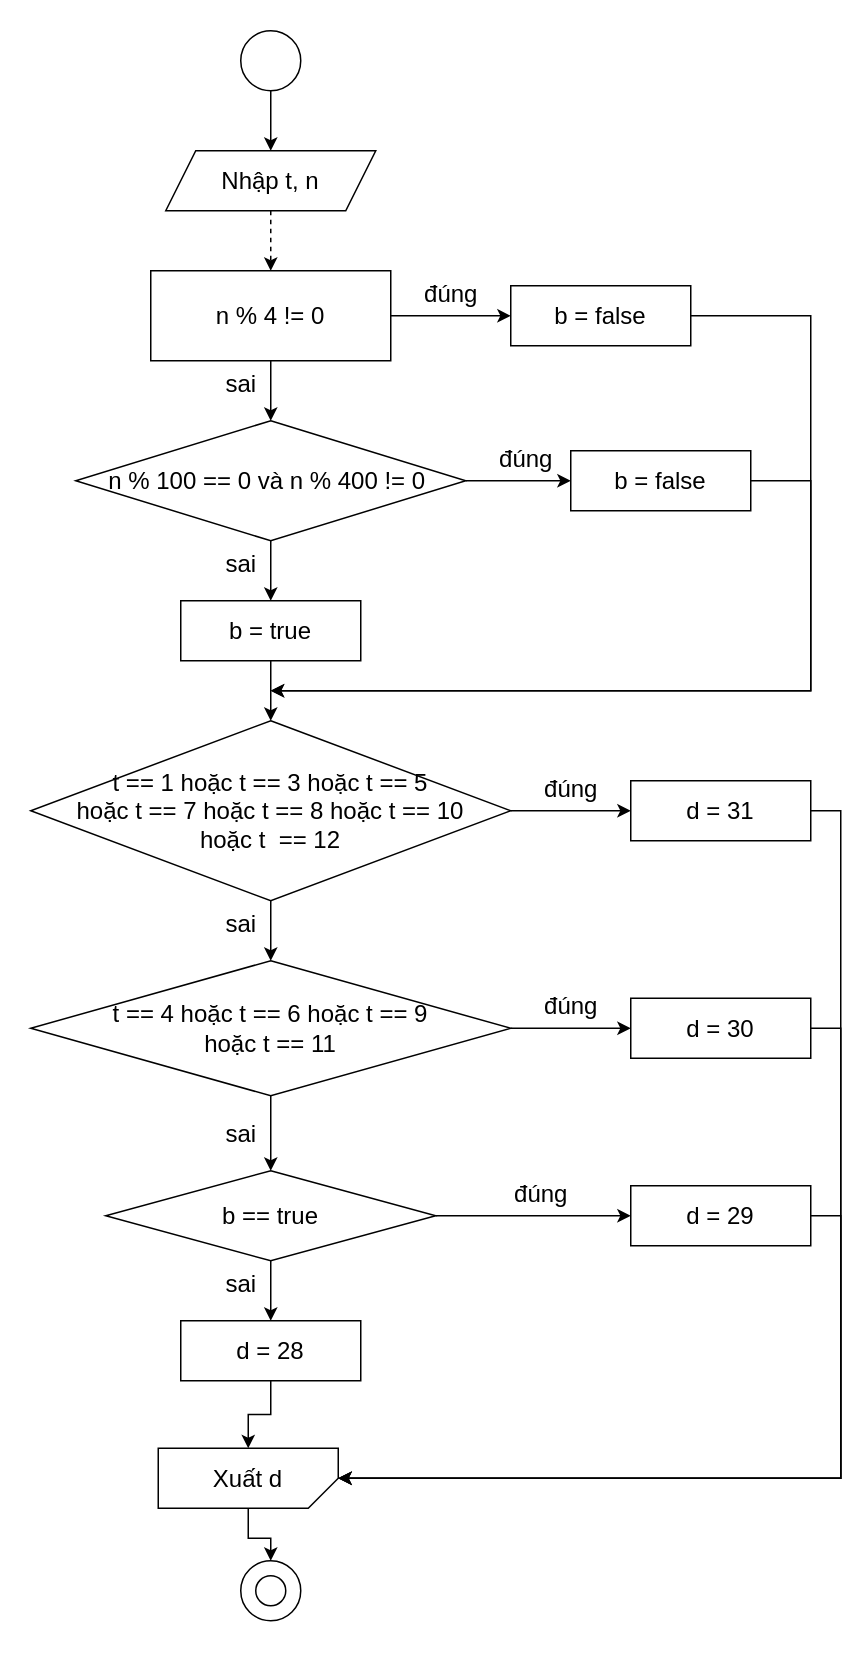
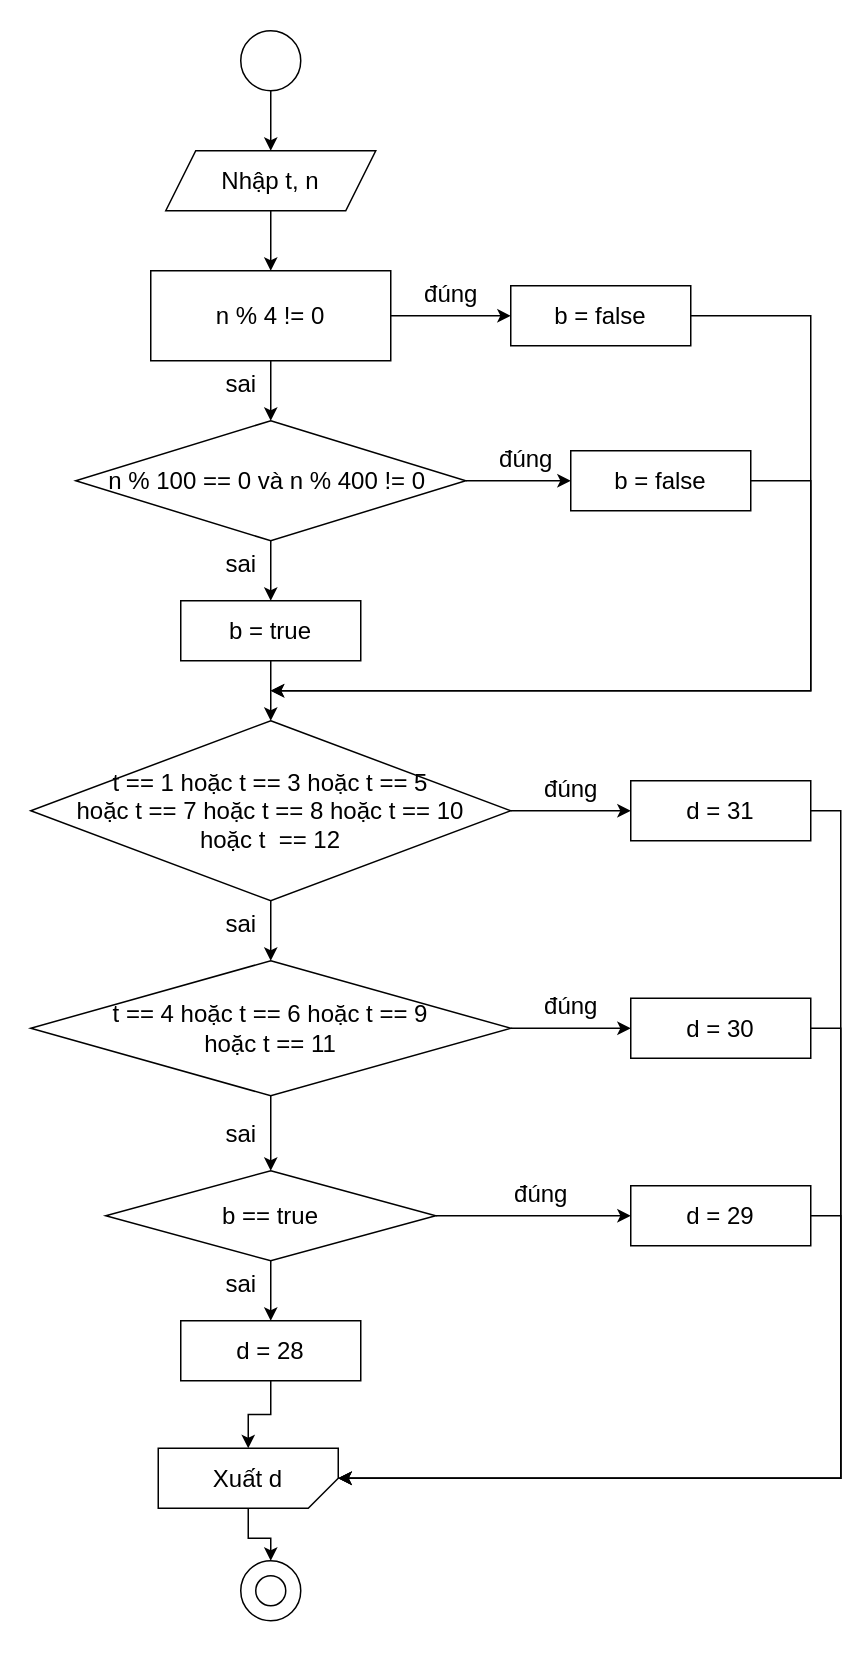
edge "Nhập t, n" -> "n % 4 != 0": style dashed -> solid
